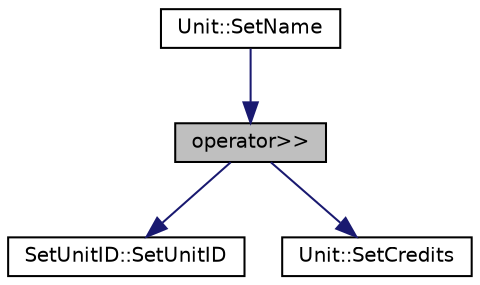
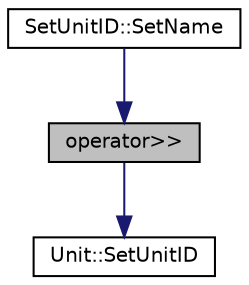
node "Unit::SetName": label "Unit::SetName" -> "SetUnitID::SetName"
node "SetUnitID::SetUnitID": label "SetUnitID::SetUnitID" -> "Unit::SetUnitID"
node "Unit::SetCredits": removed
